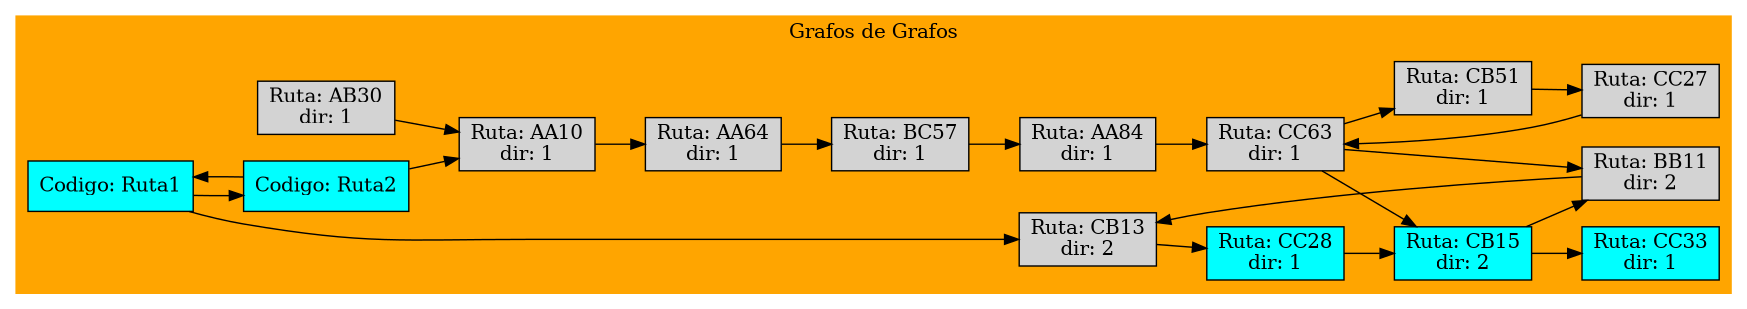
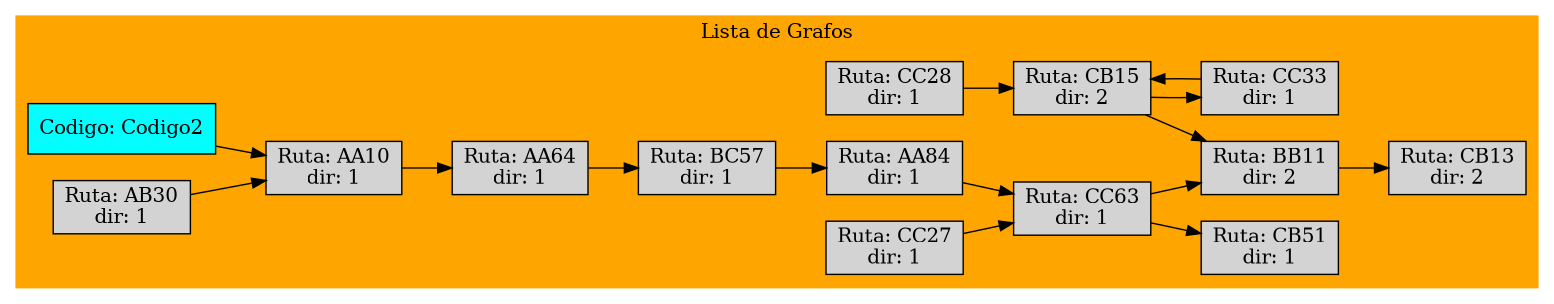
cluster "Grafos de Grafos": label "Grafos de Grafos" -> "Lista de Grafos"
edge "Ruta: CB51 dir: 1" -> "Ruta: CC27 dir: 1": removed
node "Codigo: Ruta1": removed
node "Codigo: Ruta2": label "Codigo: Ruta2" -> "Codigo: Codigo2"
edge "Ruta: CC63 dir: 1" -> "Ruta: CB15 dir: 2": now "Ruta: CC33 dir: 1" -> "Ruta: CB15 dir: 2"
edge "Ruta: CB13 dir: 2" -> "Ruta: CC28 dir: 1": removed
node "Ruta: CC28 dir: 1": fillcolor cyan -> lightgrey
node "Ruta: CB15 dir: 2": fillcolor cyan -> lightgrey
node "Ruta: CC33 dir: 1": fillcolor cyan -> lightgrey
